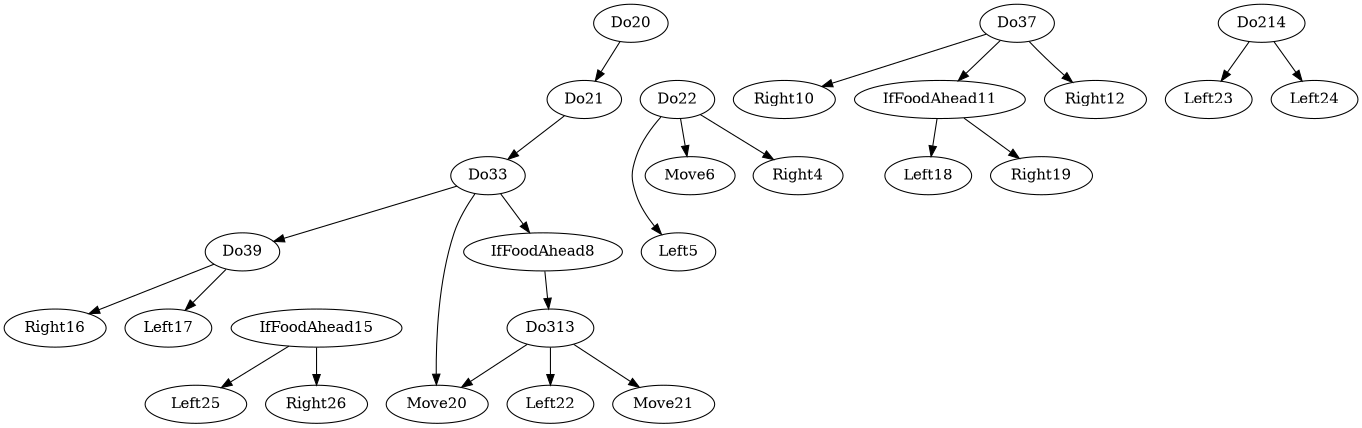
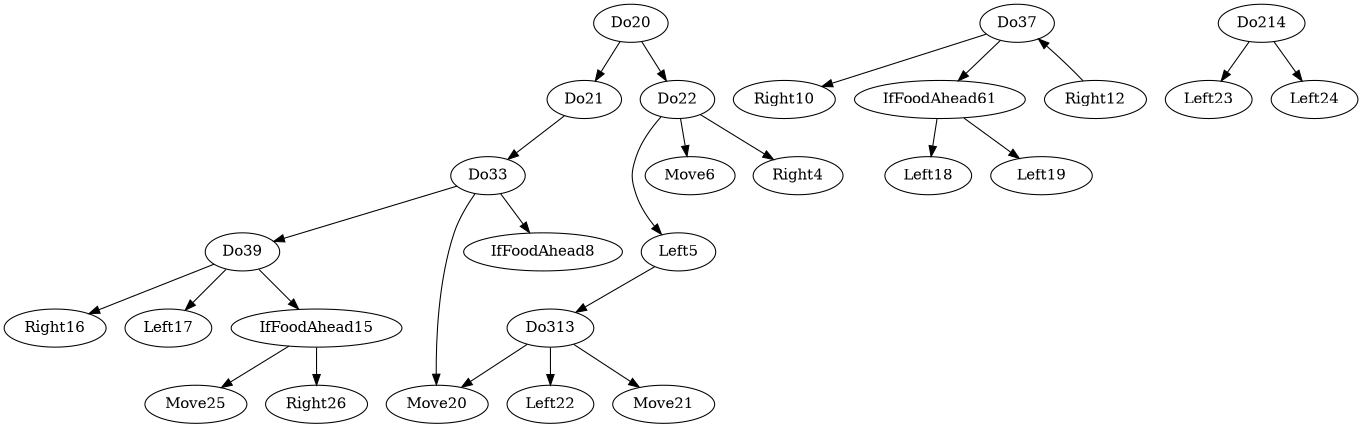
edge "Do20" -> "Do22": added
edge "Do37" -> "Right12": reversed
node "IfFoodAhead11": label "IfFoodAhead11" -> "IfFoodAhead61"
node "Right19": label "Right19" -> "Left19"
edge "Do39" -> "IfFoodAhead15": added
edge "IfFoodAhead8" -> "Do313": now "Left5" -> "Do313"
node "Left25": label "Left25" -> "Move25"
